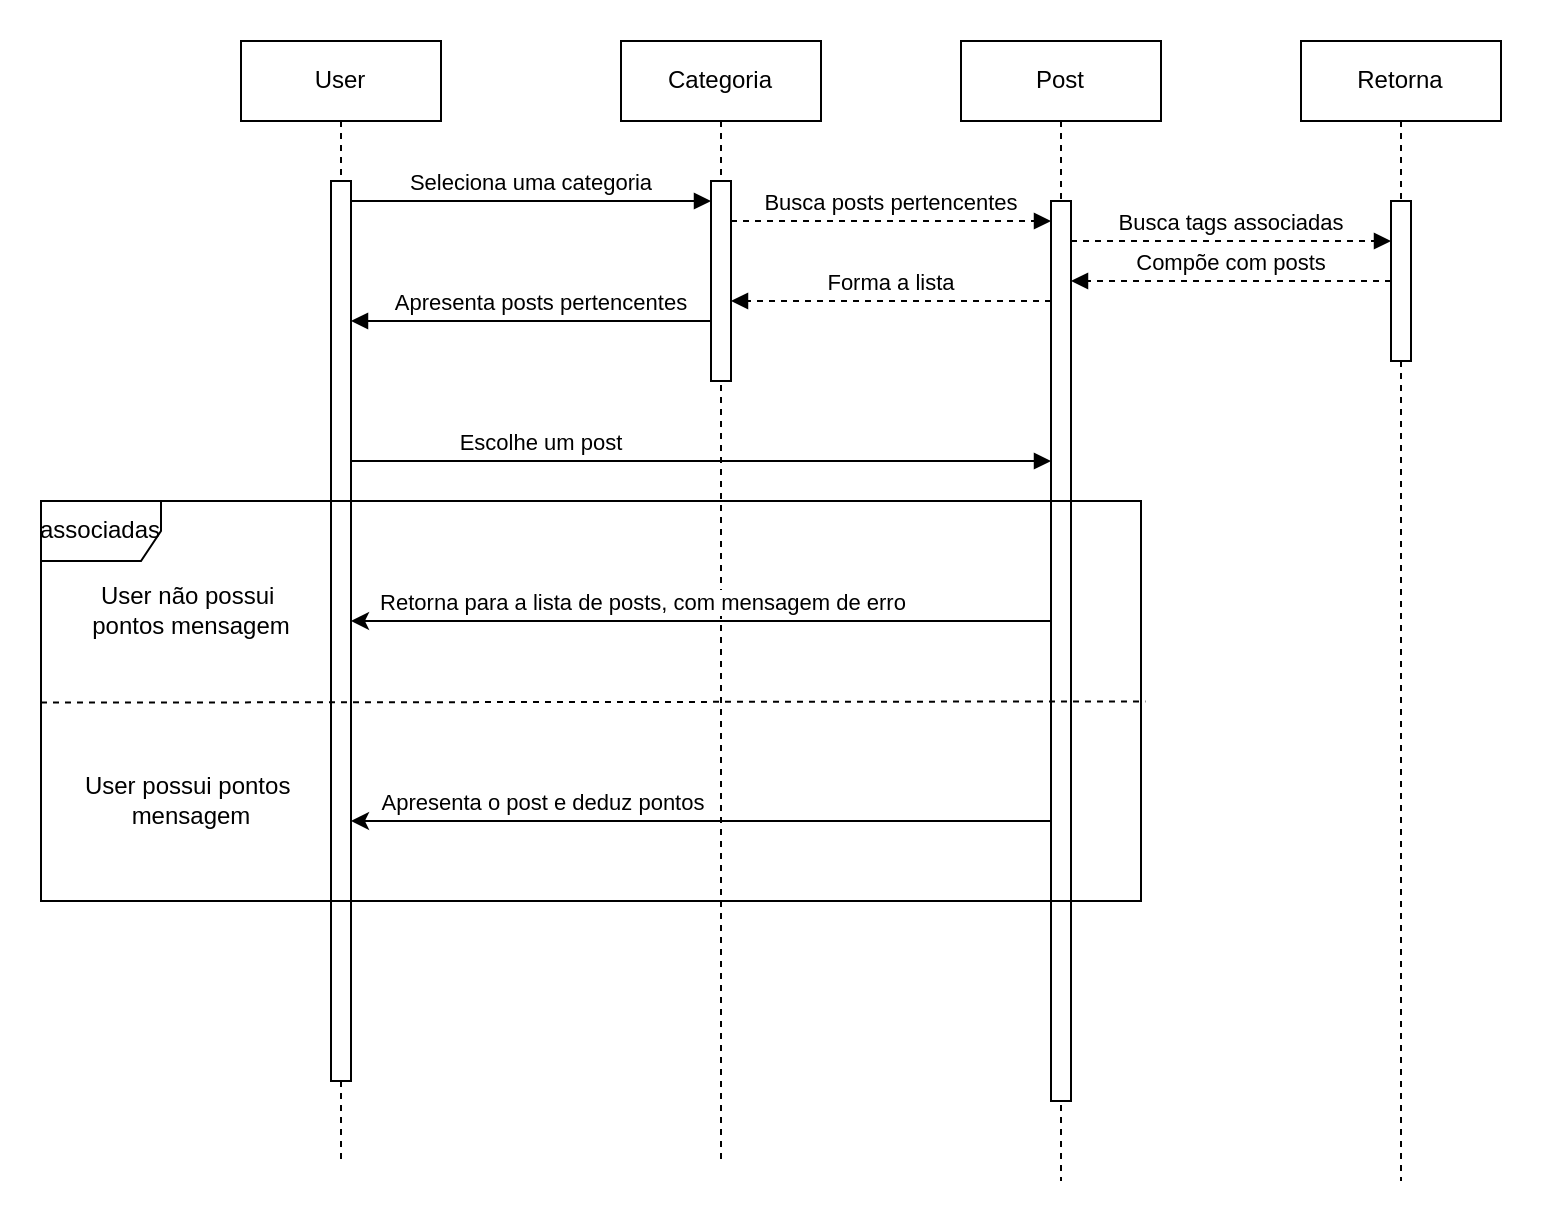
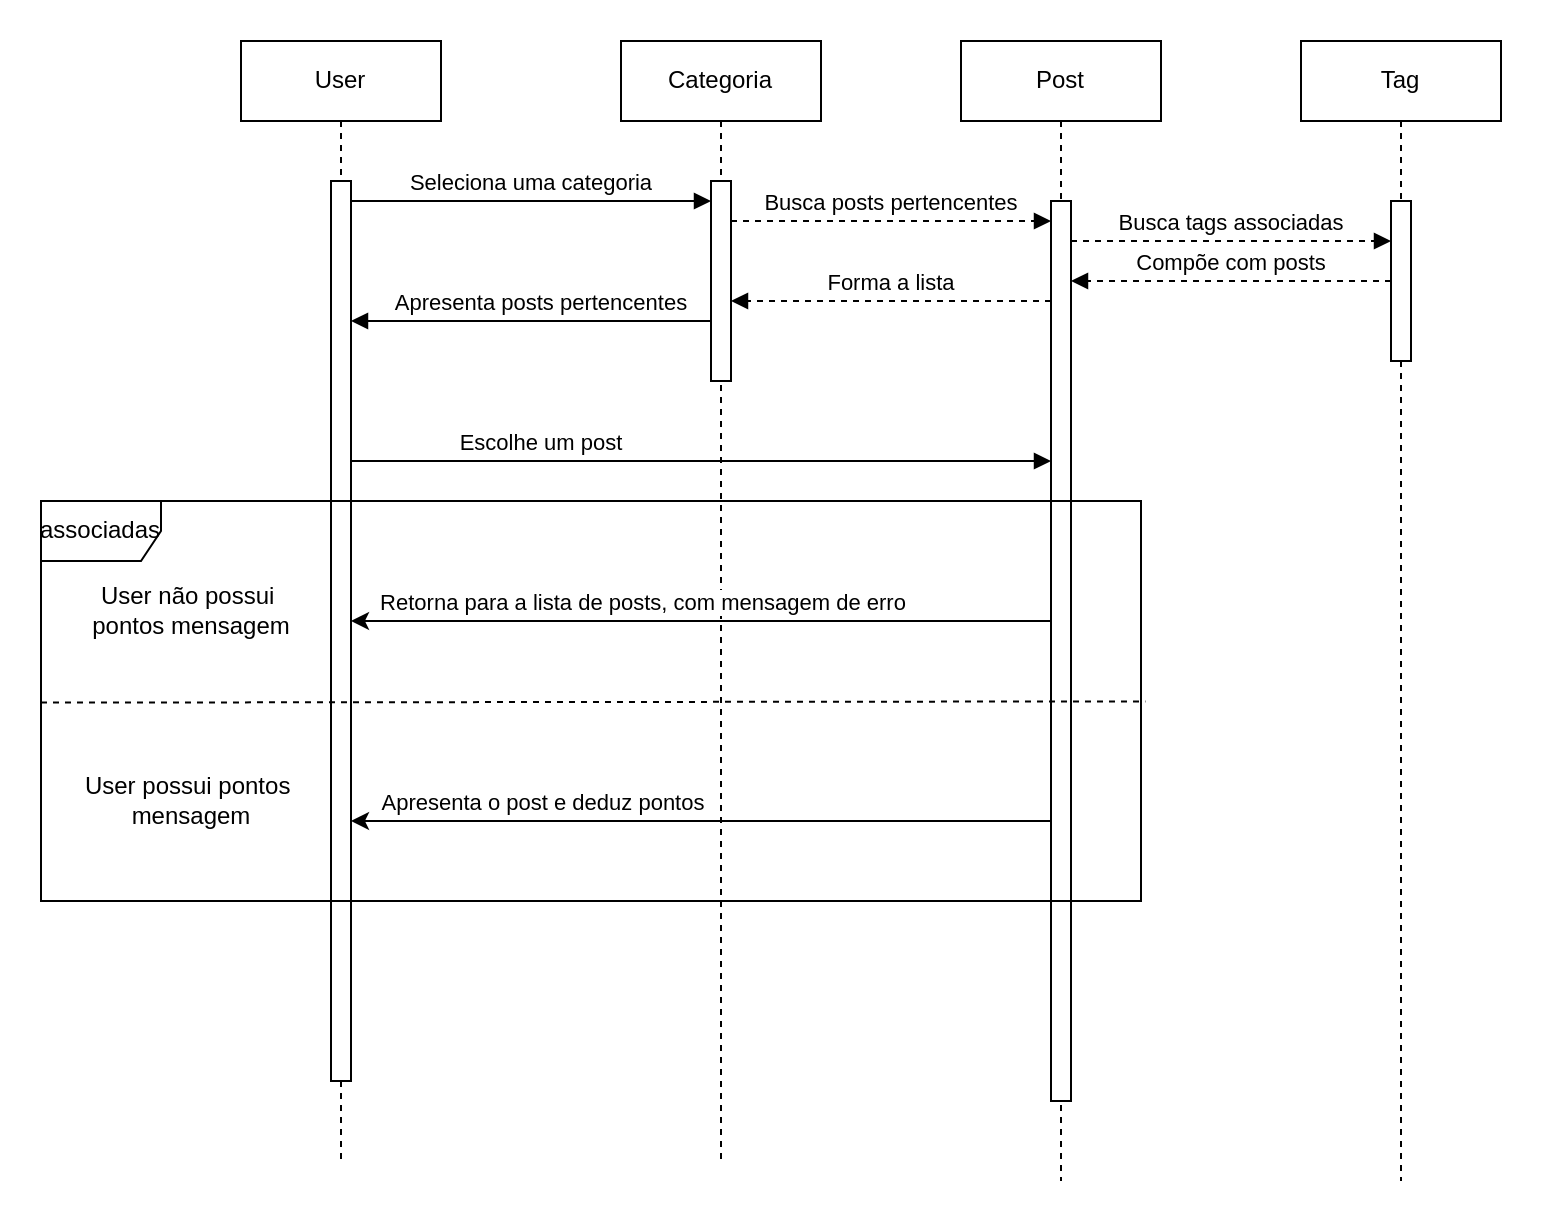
node "Retorna": label "Retorna" -> "Tag"
